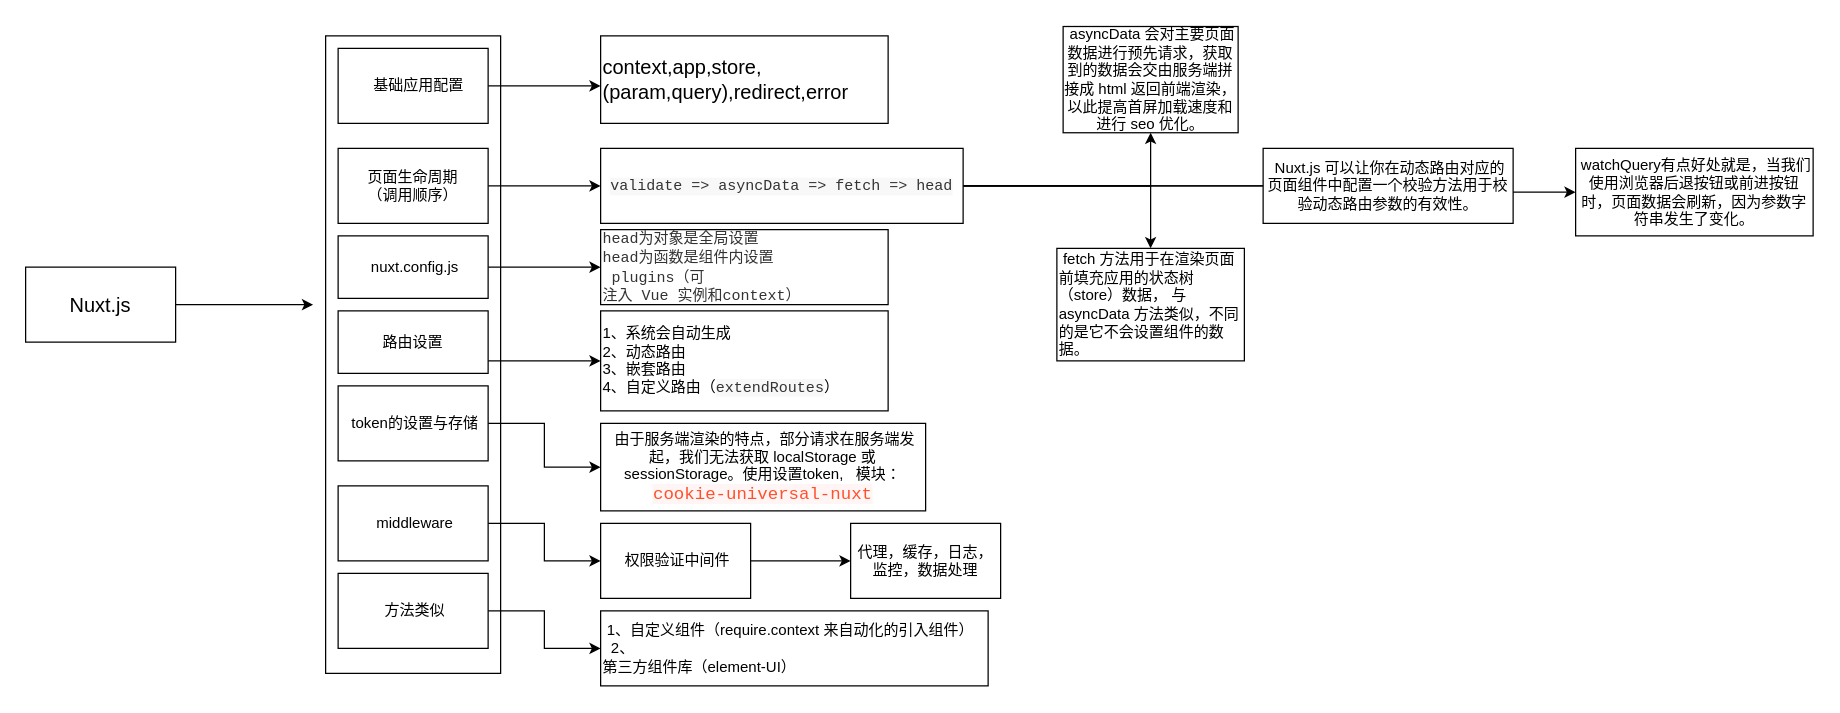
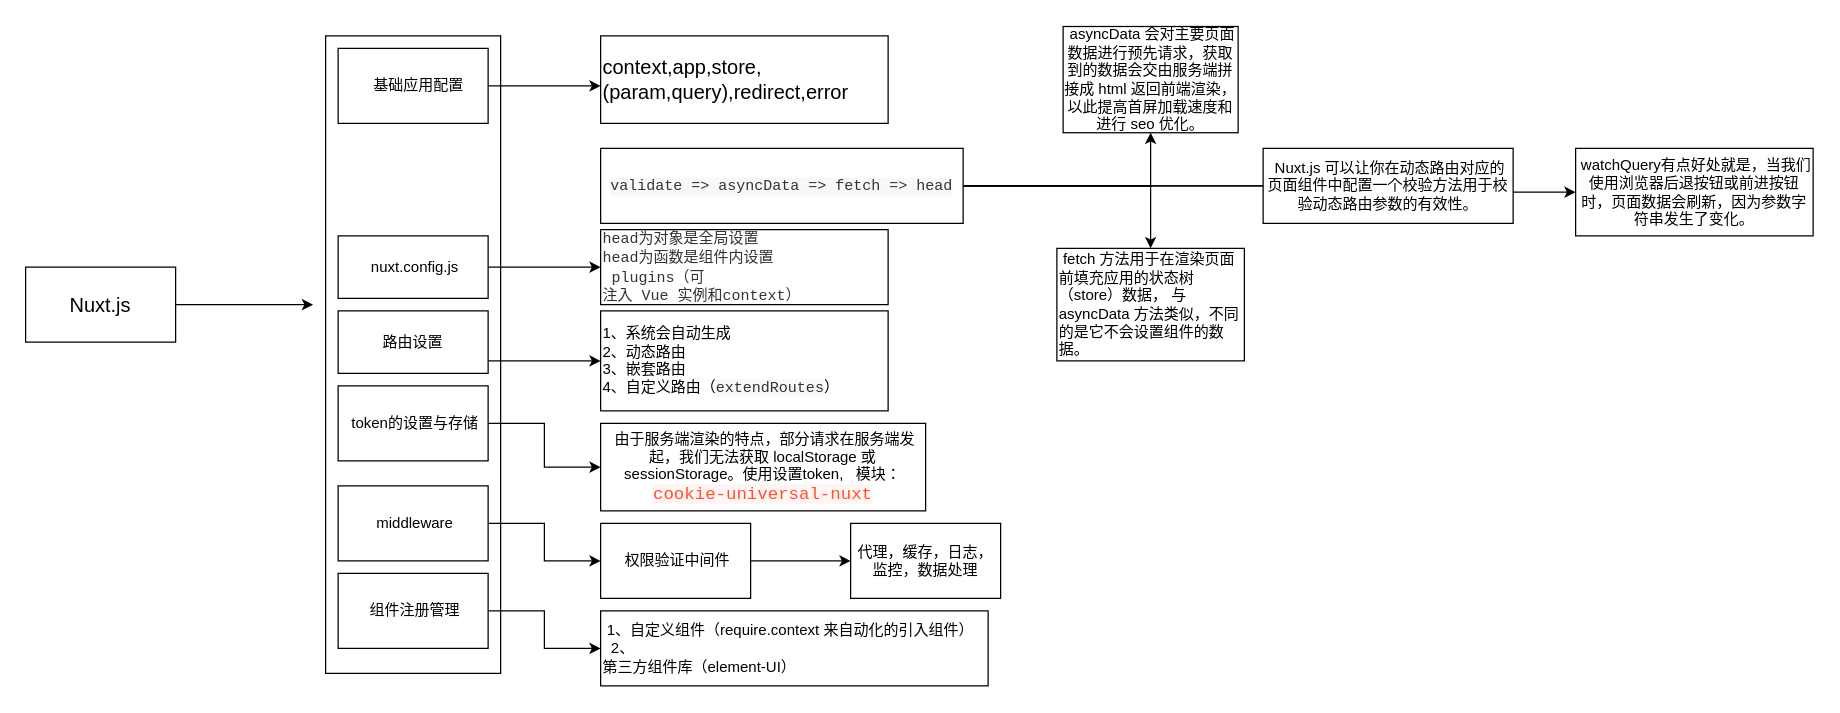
node "页面生命周期 （调用顺序）": removed
edge "页面生命周期 （调用顺序）" -> "validate => asyncData => fetch => head": removed
node "方法类似": label "方法类似" -> "组件注册管理"
